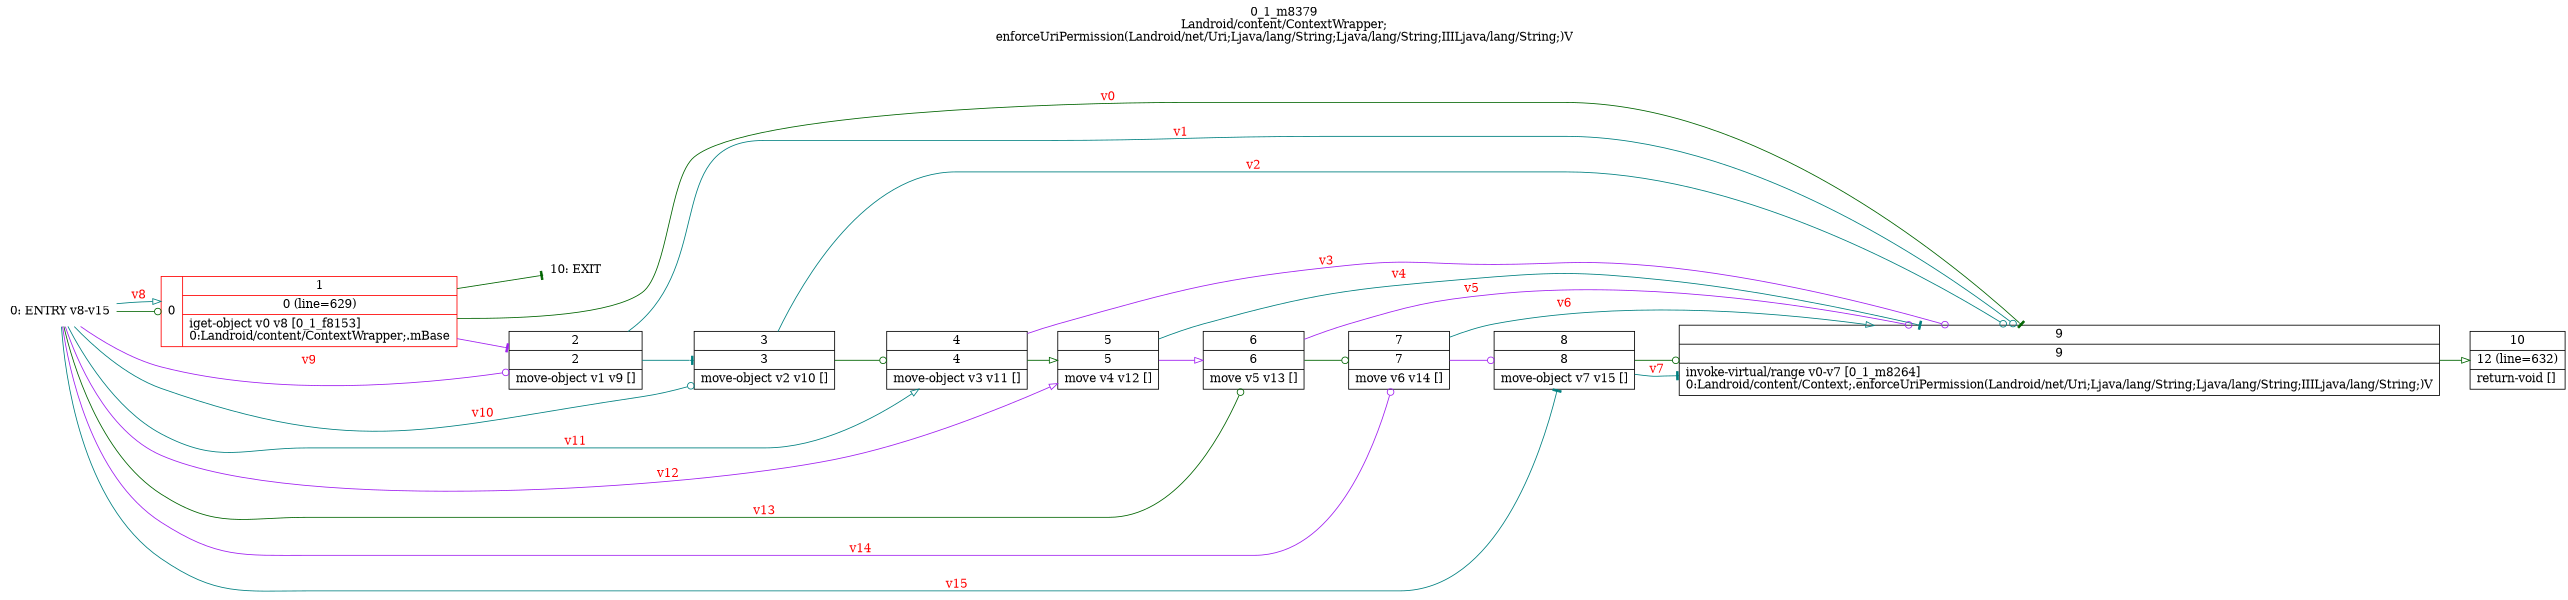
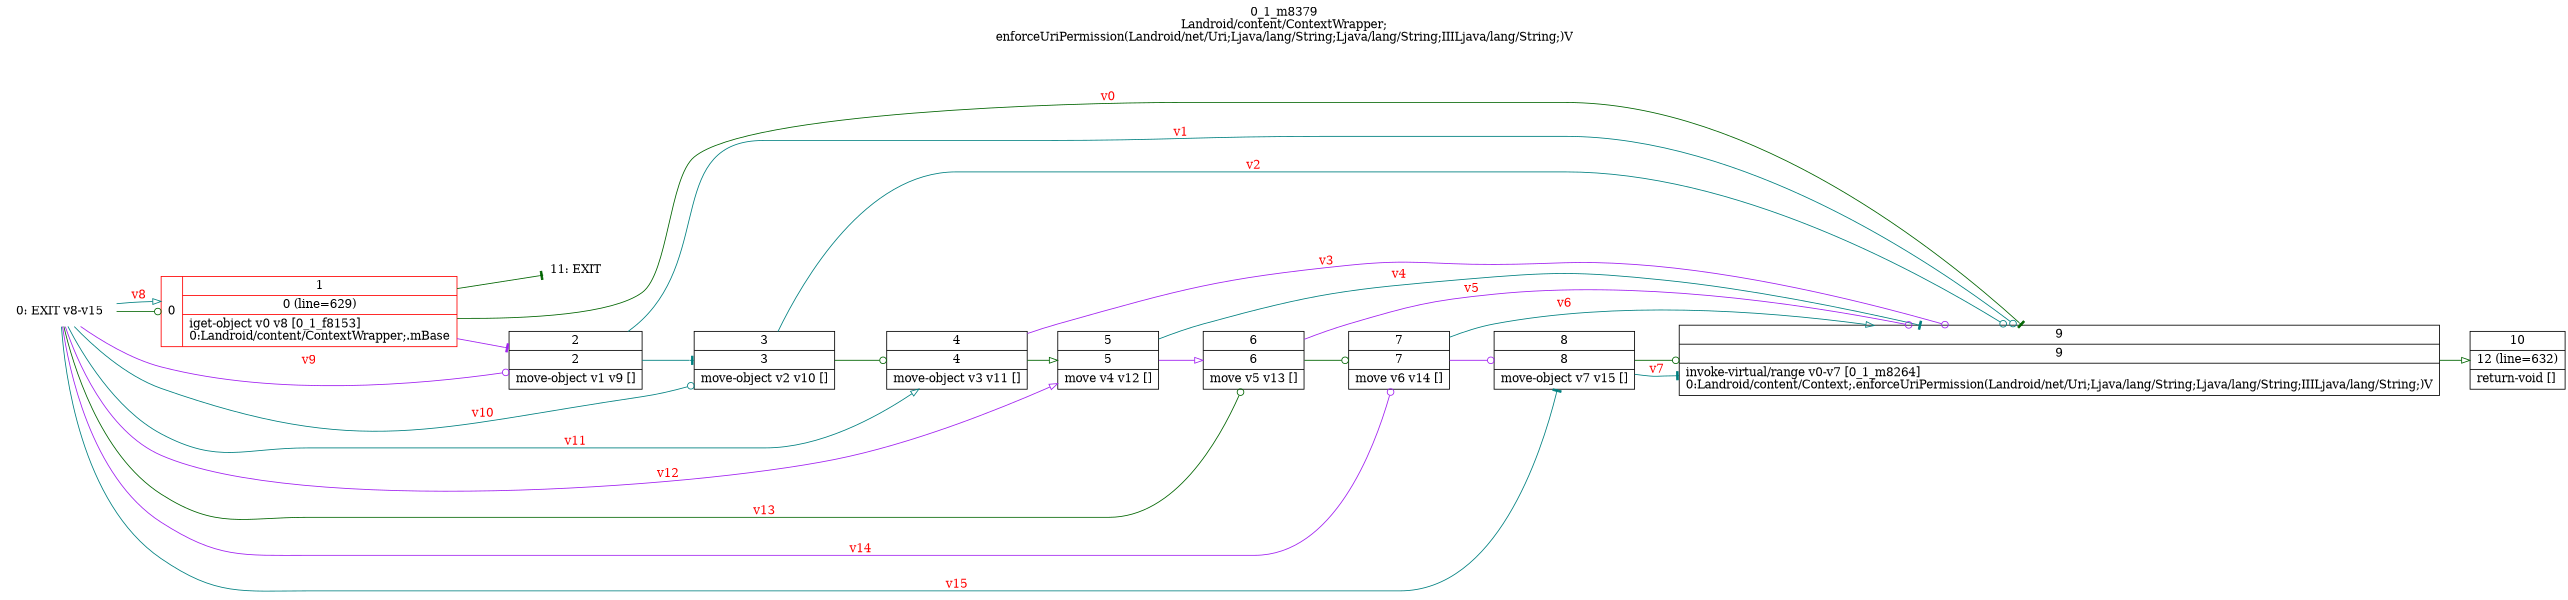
node "10: EXIT": label "10: EXIT" -> "11: EXIT"
node "0: ENTRY v8-v15": label "0: ENTRY v8-v15" -> "0: EXIT v8-v15"
